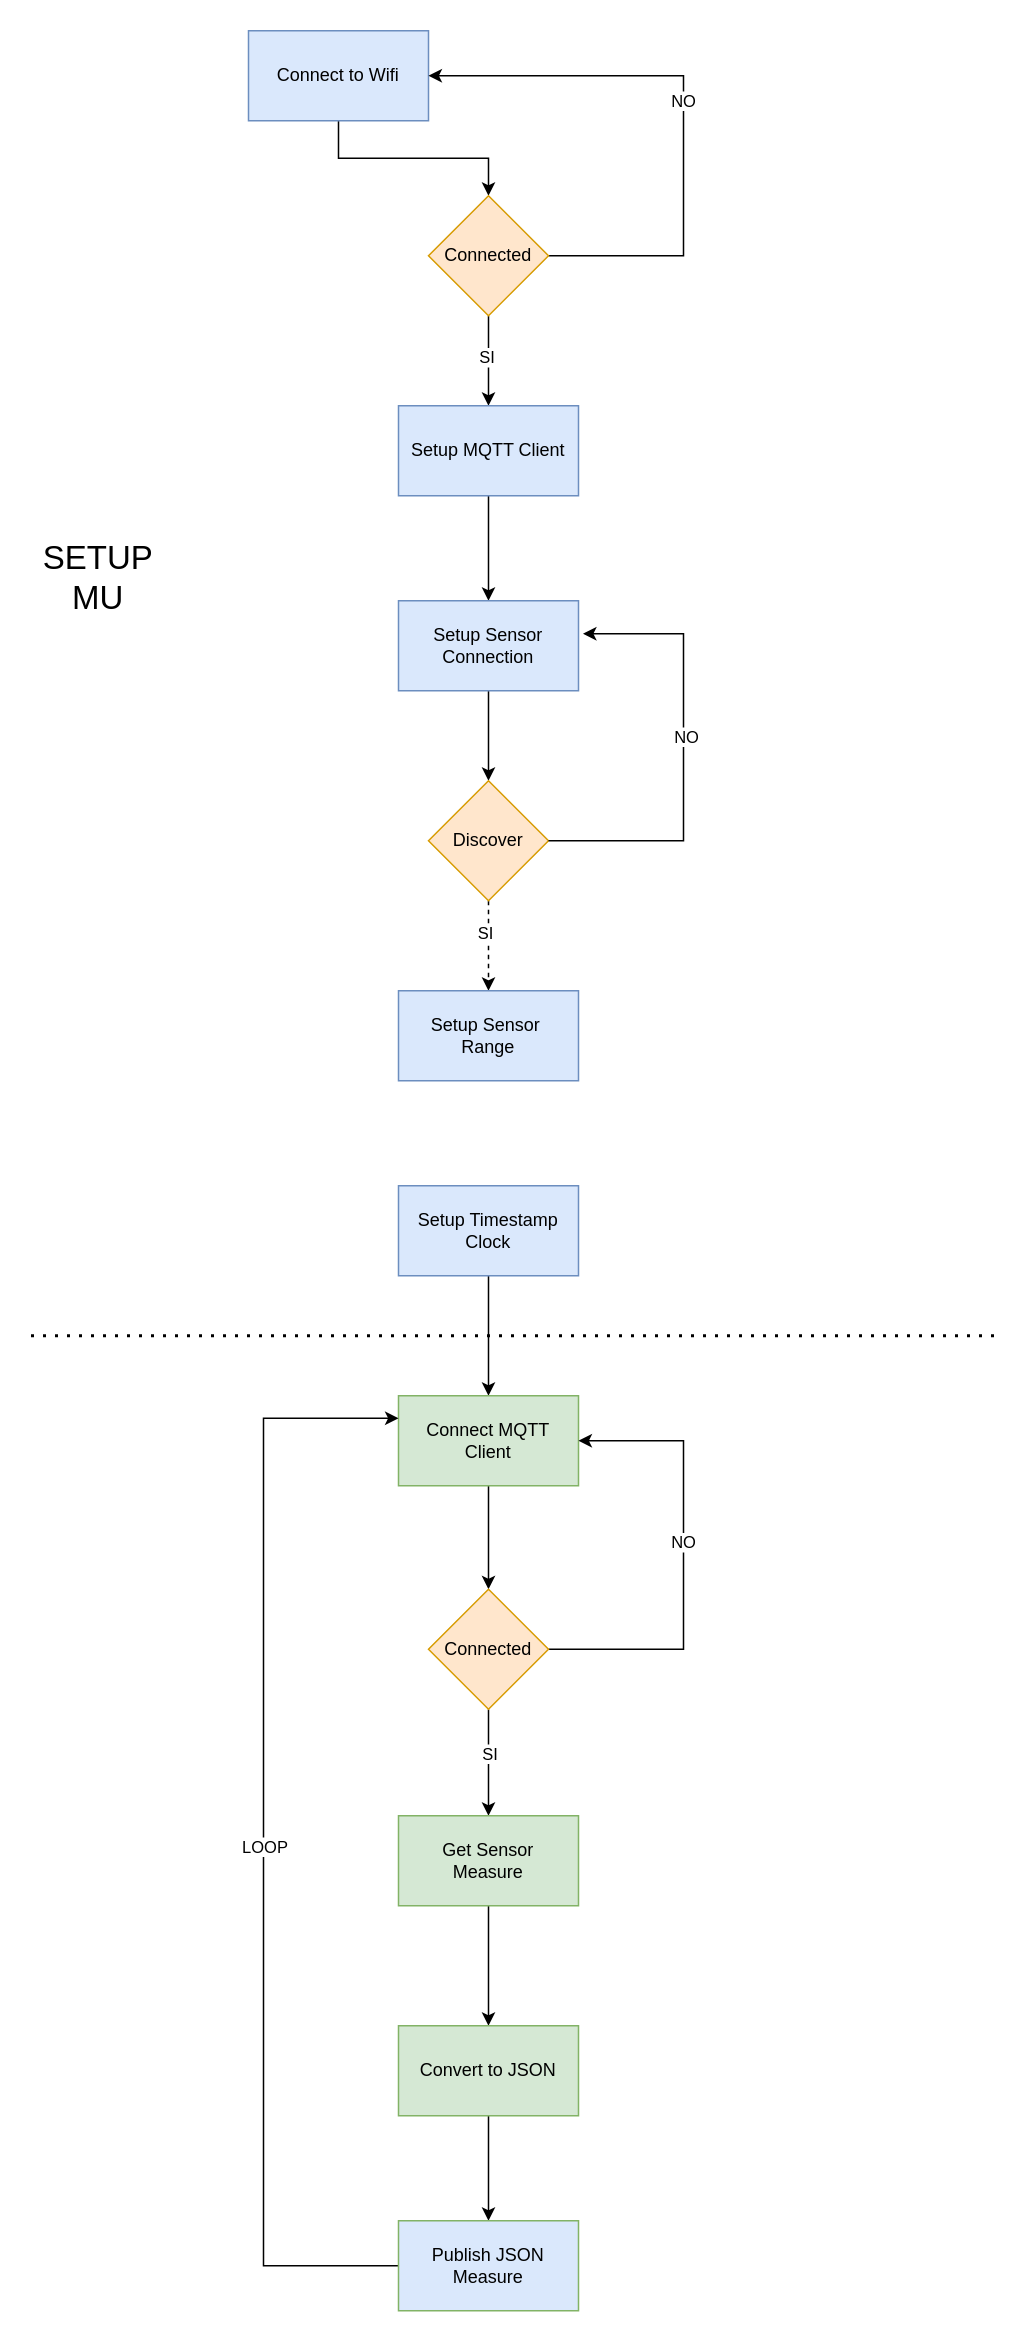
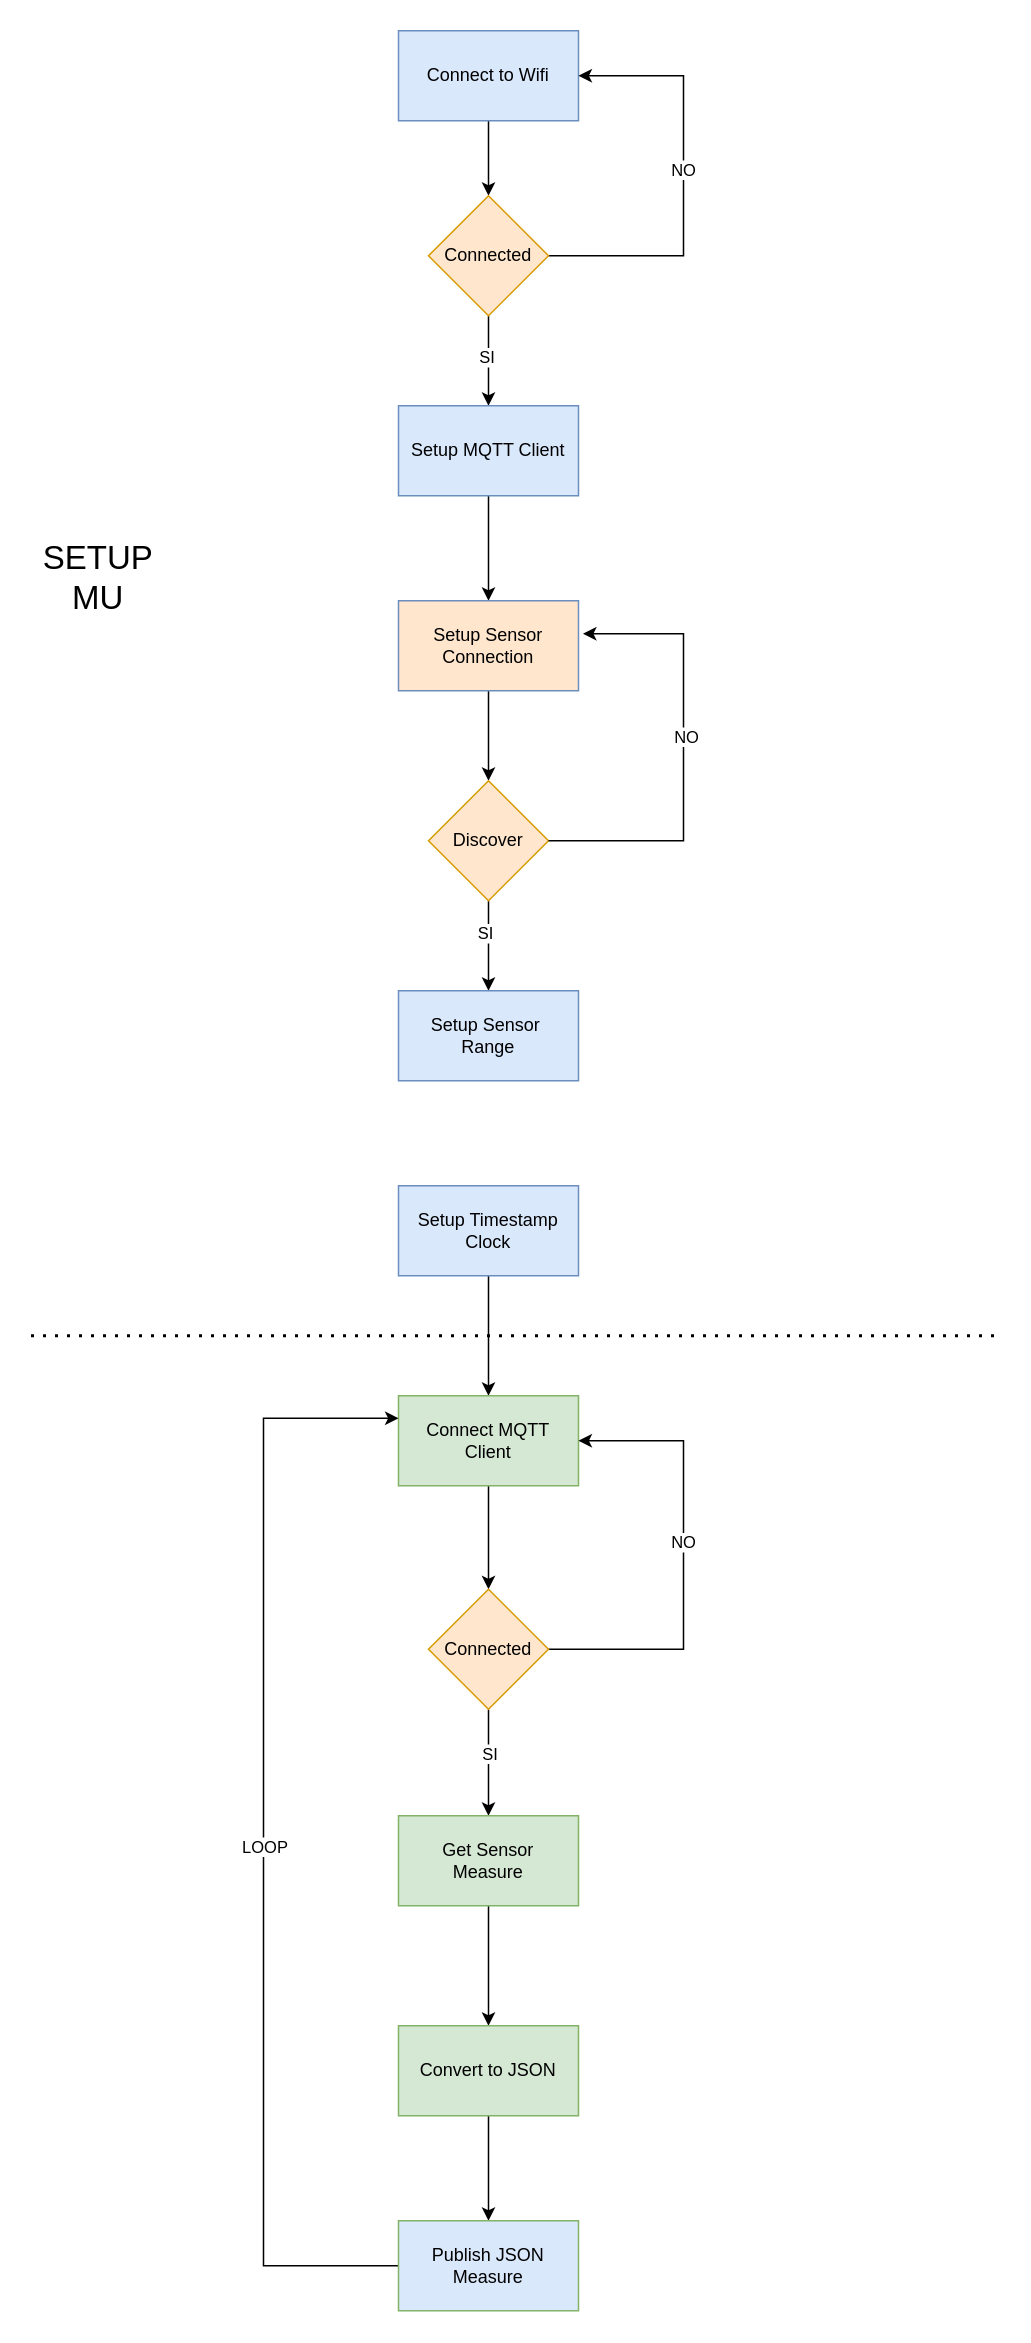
node "Connect to Wifi": moved (338, 76) -> (488, 76)
node "Setup Sensor Connection": fillcolor #dae8fc -> #ffe6cc
edge "Discover" -> "Setup Sensor Range": style dashed -> solid
